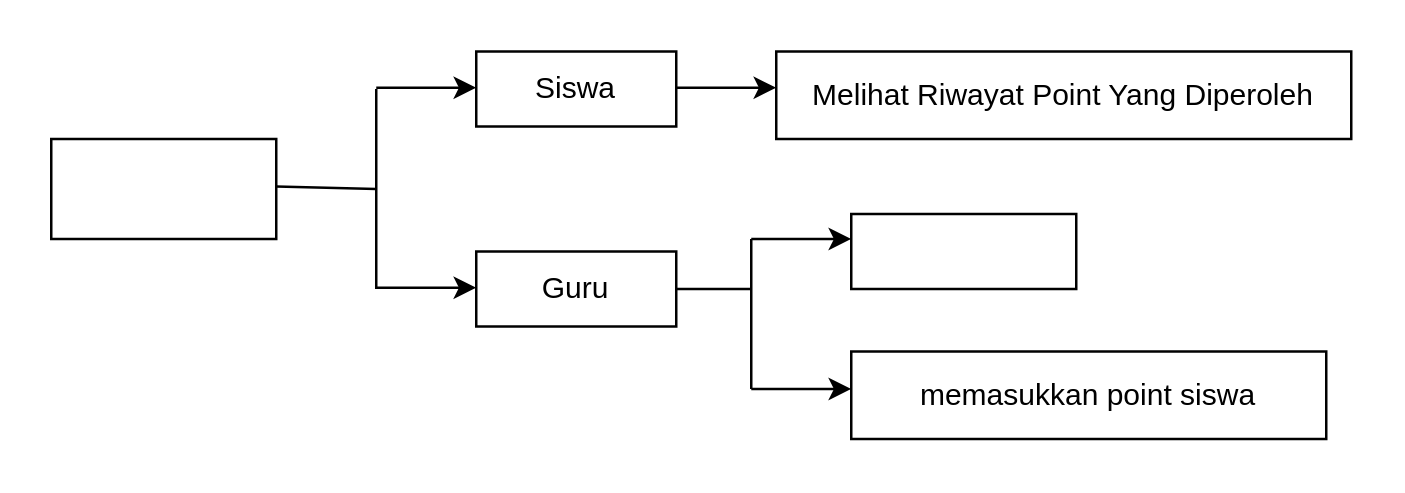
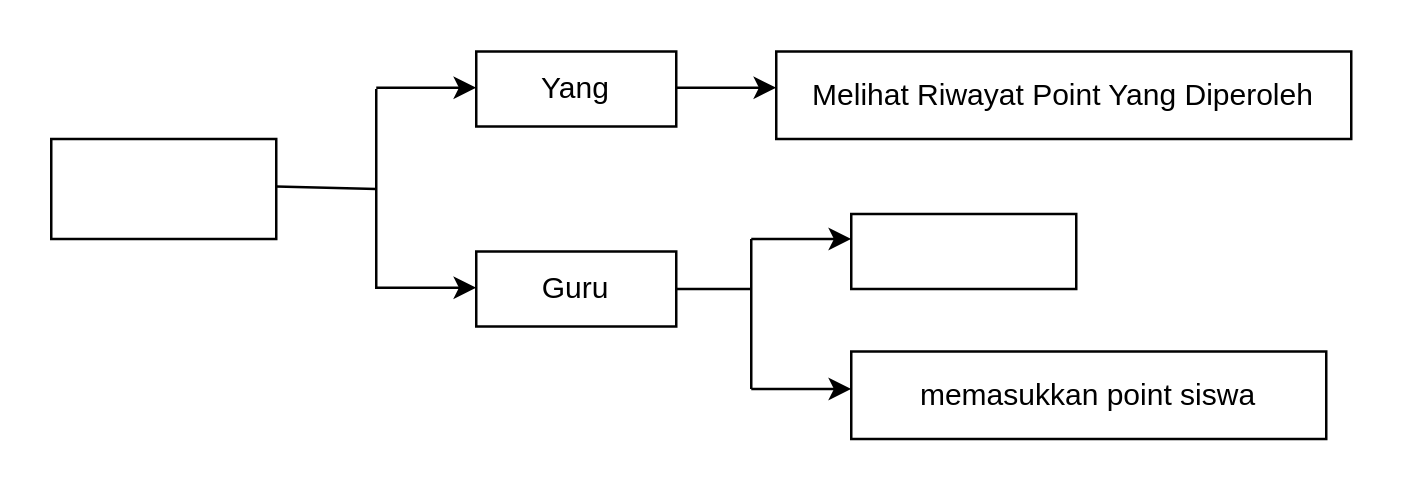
node "Siswa": label "Siswa" -> "Yang"
